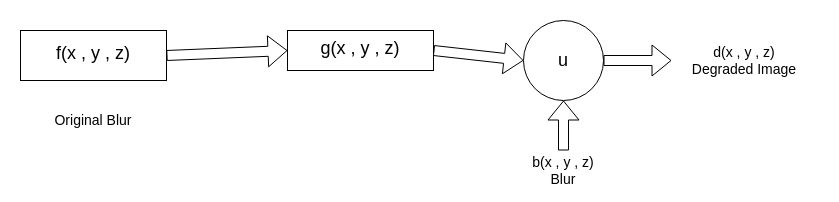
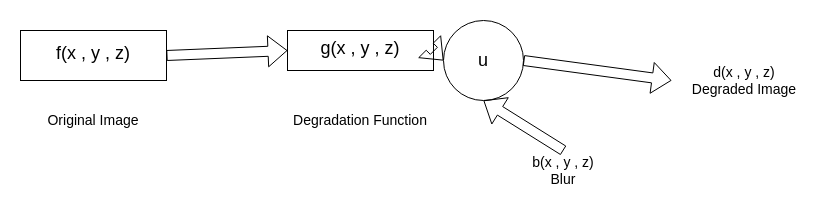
node "u": moved (564, 61) -> (484, 61)
node "d(x , y , z) Degraded Image": moved (745, 61) -> (745, 81)
node "Original Blur": label "Original Blur" -> "Original Image"
node "Degradation Function": added
